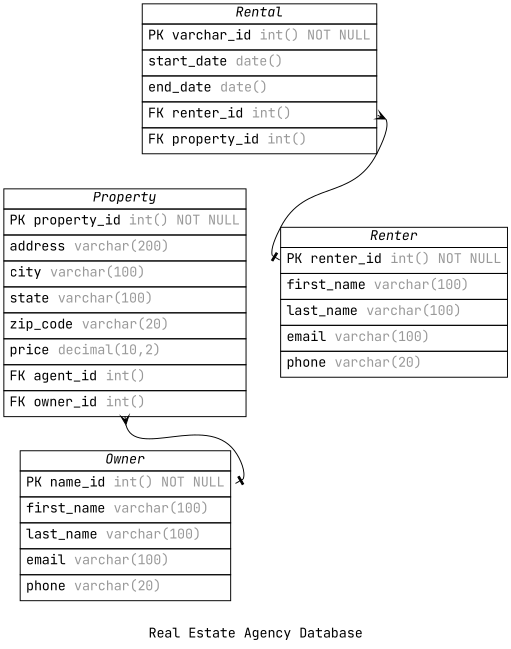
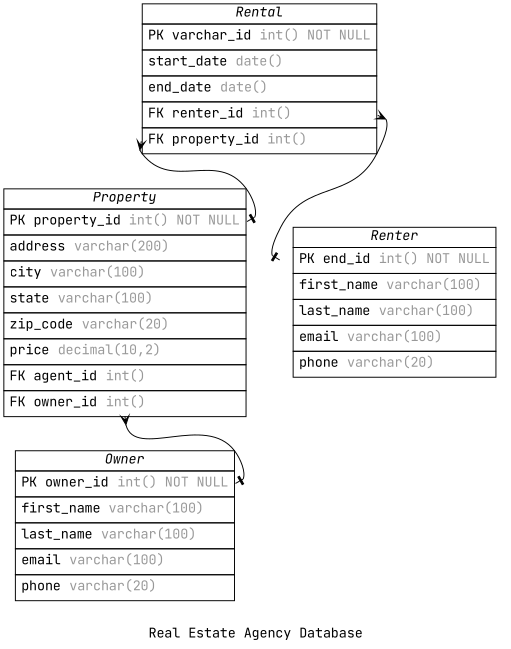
edge "Rental" -- "Property": added
node "Renter": text "PK renter_id" -> "PK end_id"
node "Owner": text "PK name_id" -> "PK owner_id"
